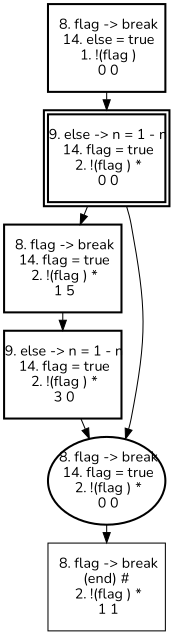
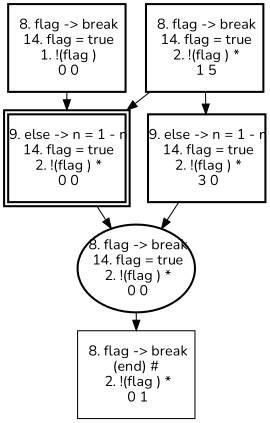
node "8. flag -> break 14. else = true 1. !(flag ) 0 0": label "8. flag -> break 14. else = true 1. !(flag ) 0 0" -> "8. flag -> break 14. flag = true 1. !(flag ) 0 0"
edge "9. else -> n = 1 - n 14. flag = true 2. !(flag ) * 0 0" -> "8. flag -> break 14. flag = true 2. !(flag ) * 1 5": reversed
node "8. flag -> break (end) # 2. !(flag ) * 1 1": label "8. flag -> break (end) # 2. !(flag ) * 1 1" -> "8. flag -> break (end) # 2. !(flag ) * 0 1"
